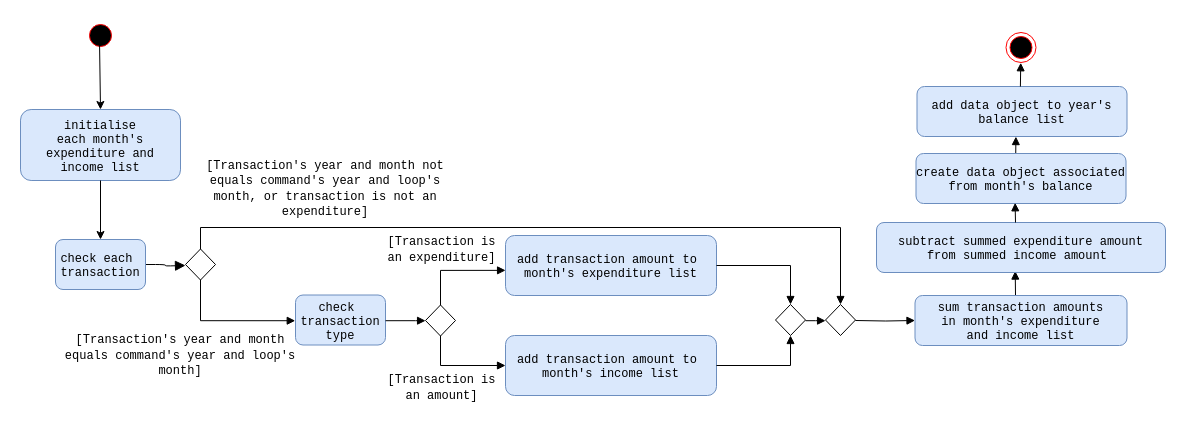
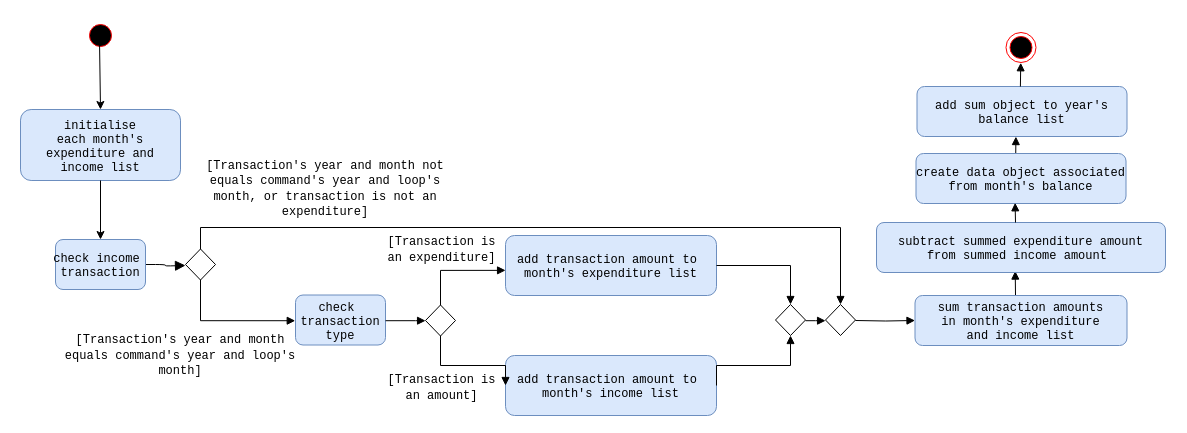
node "add data object to year's balance list": label "add data object to year's balance list" -> "add sum object to year's balance list"
node "check each transaction": label "check each transaction" -> "check income transaction"
node "add transaction amount to month's income list": moved (611, 366) -> (611, 386)
